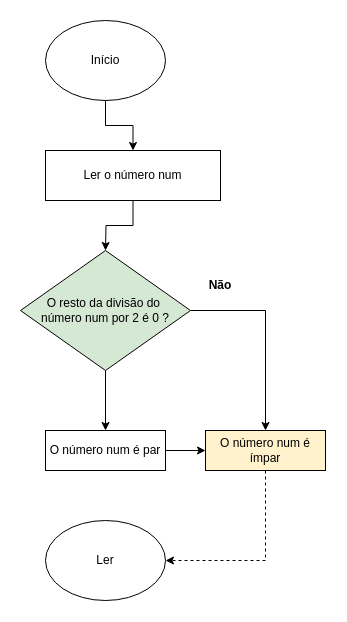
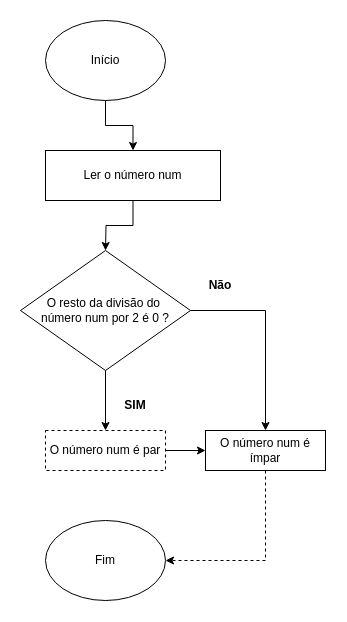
node "O resto da divisão do número num por 2 é 0 ?": fillcolor #d5e8d4 -> #ffffff
node "SIM": added
node "O número num é par": style solid -> dashed
node "O número num é ímpar": fillcolor #fff2cc -> #ffffff
node "Ler": label "Ler" -> "Fim"
